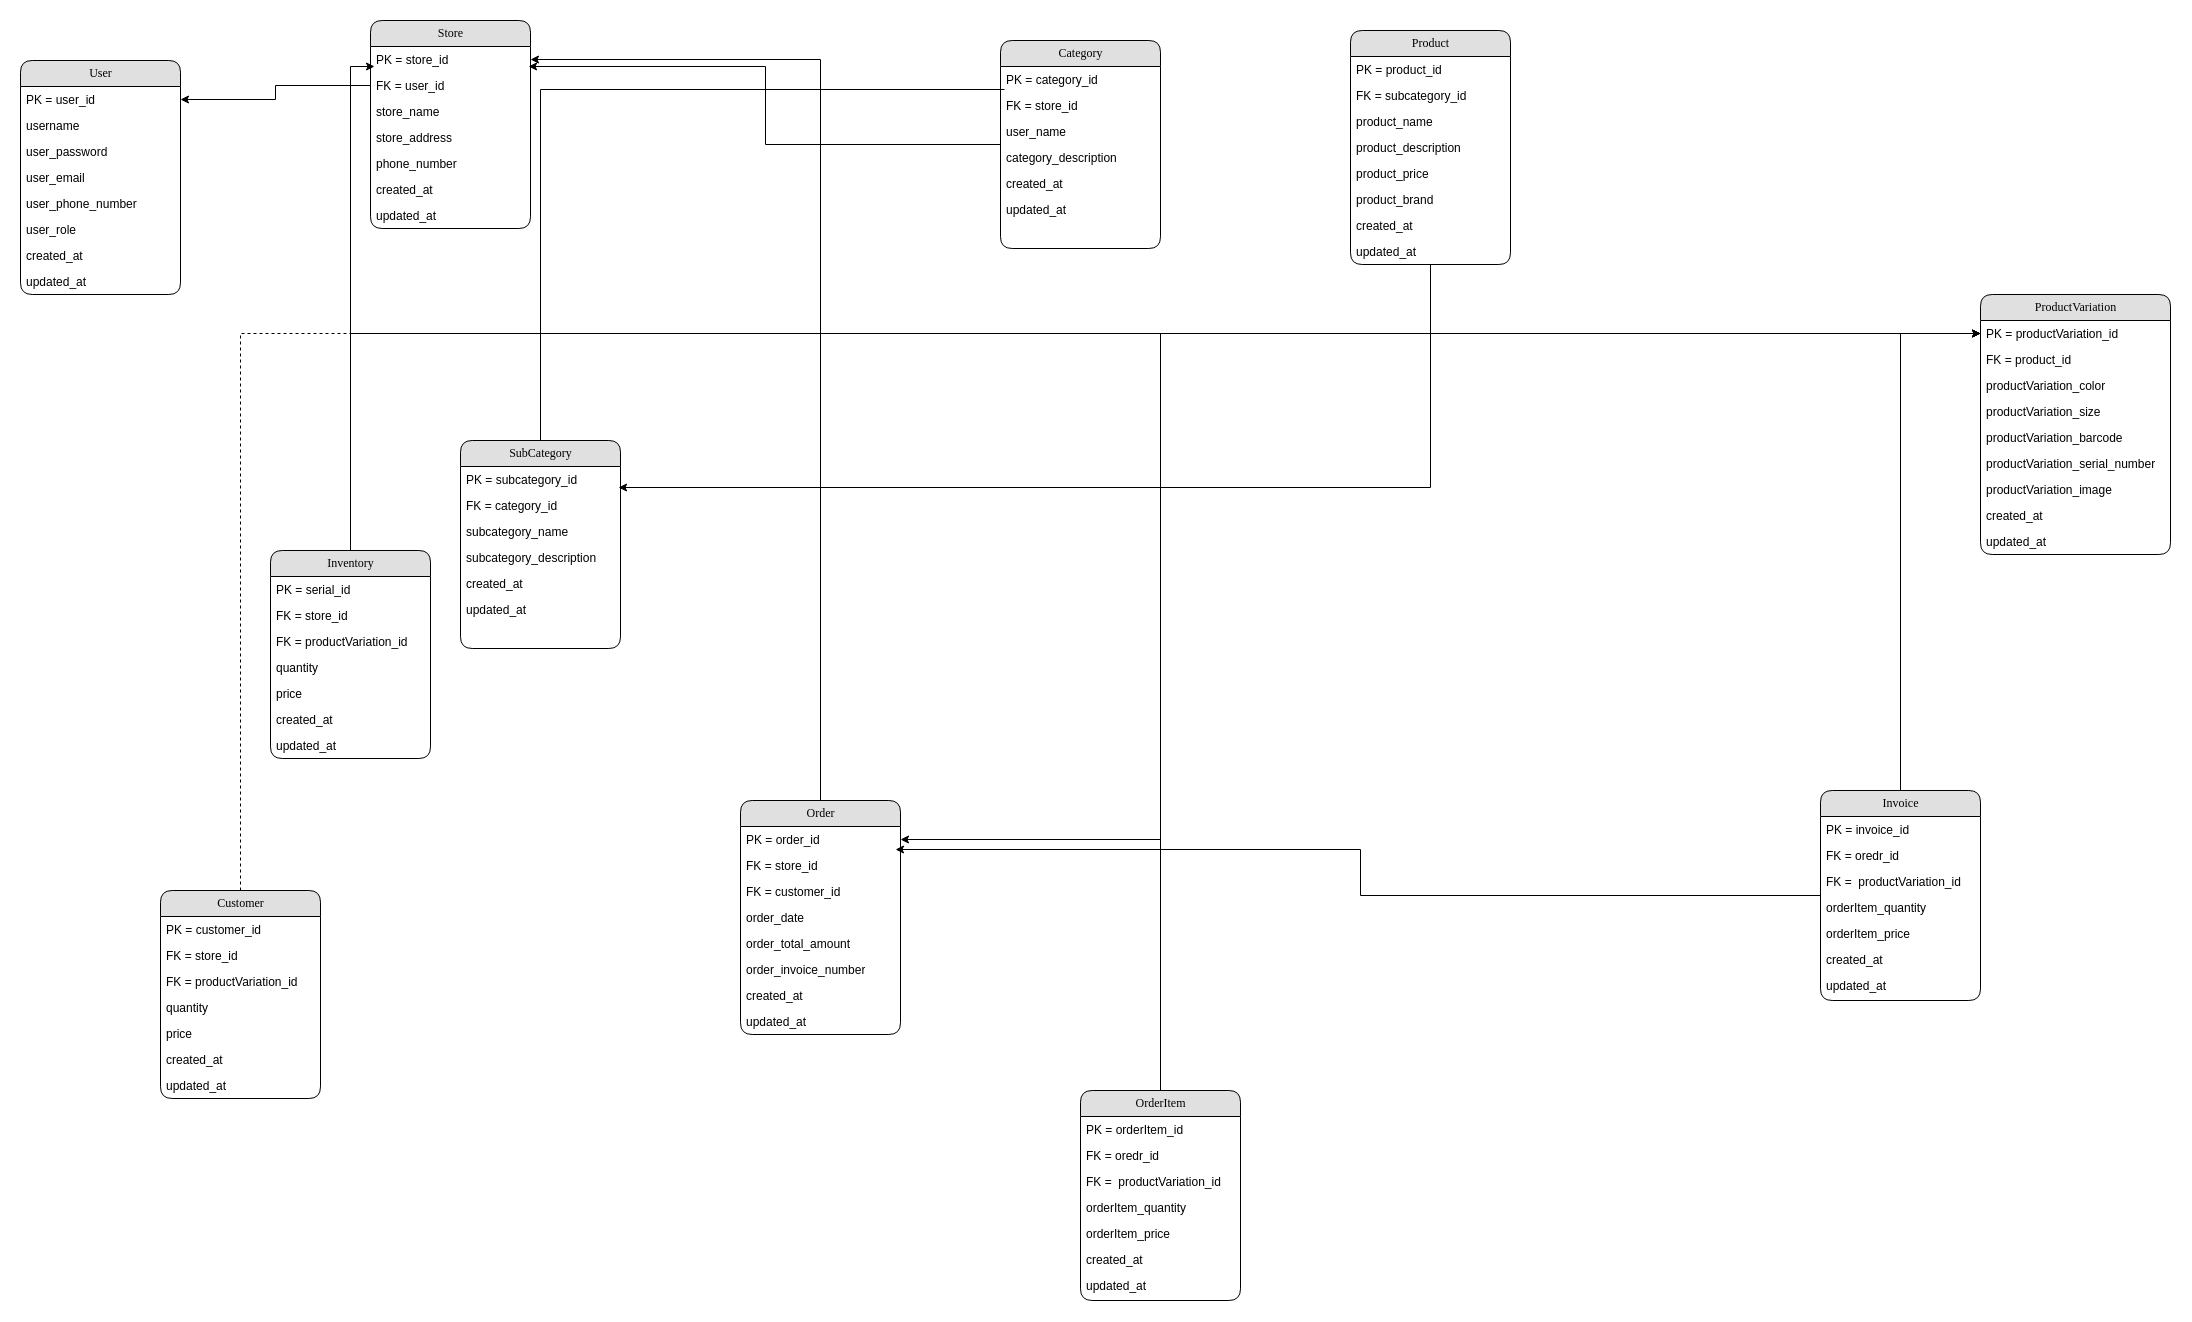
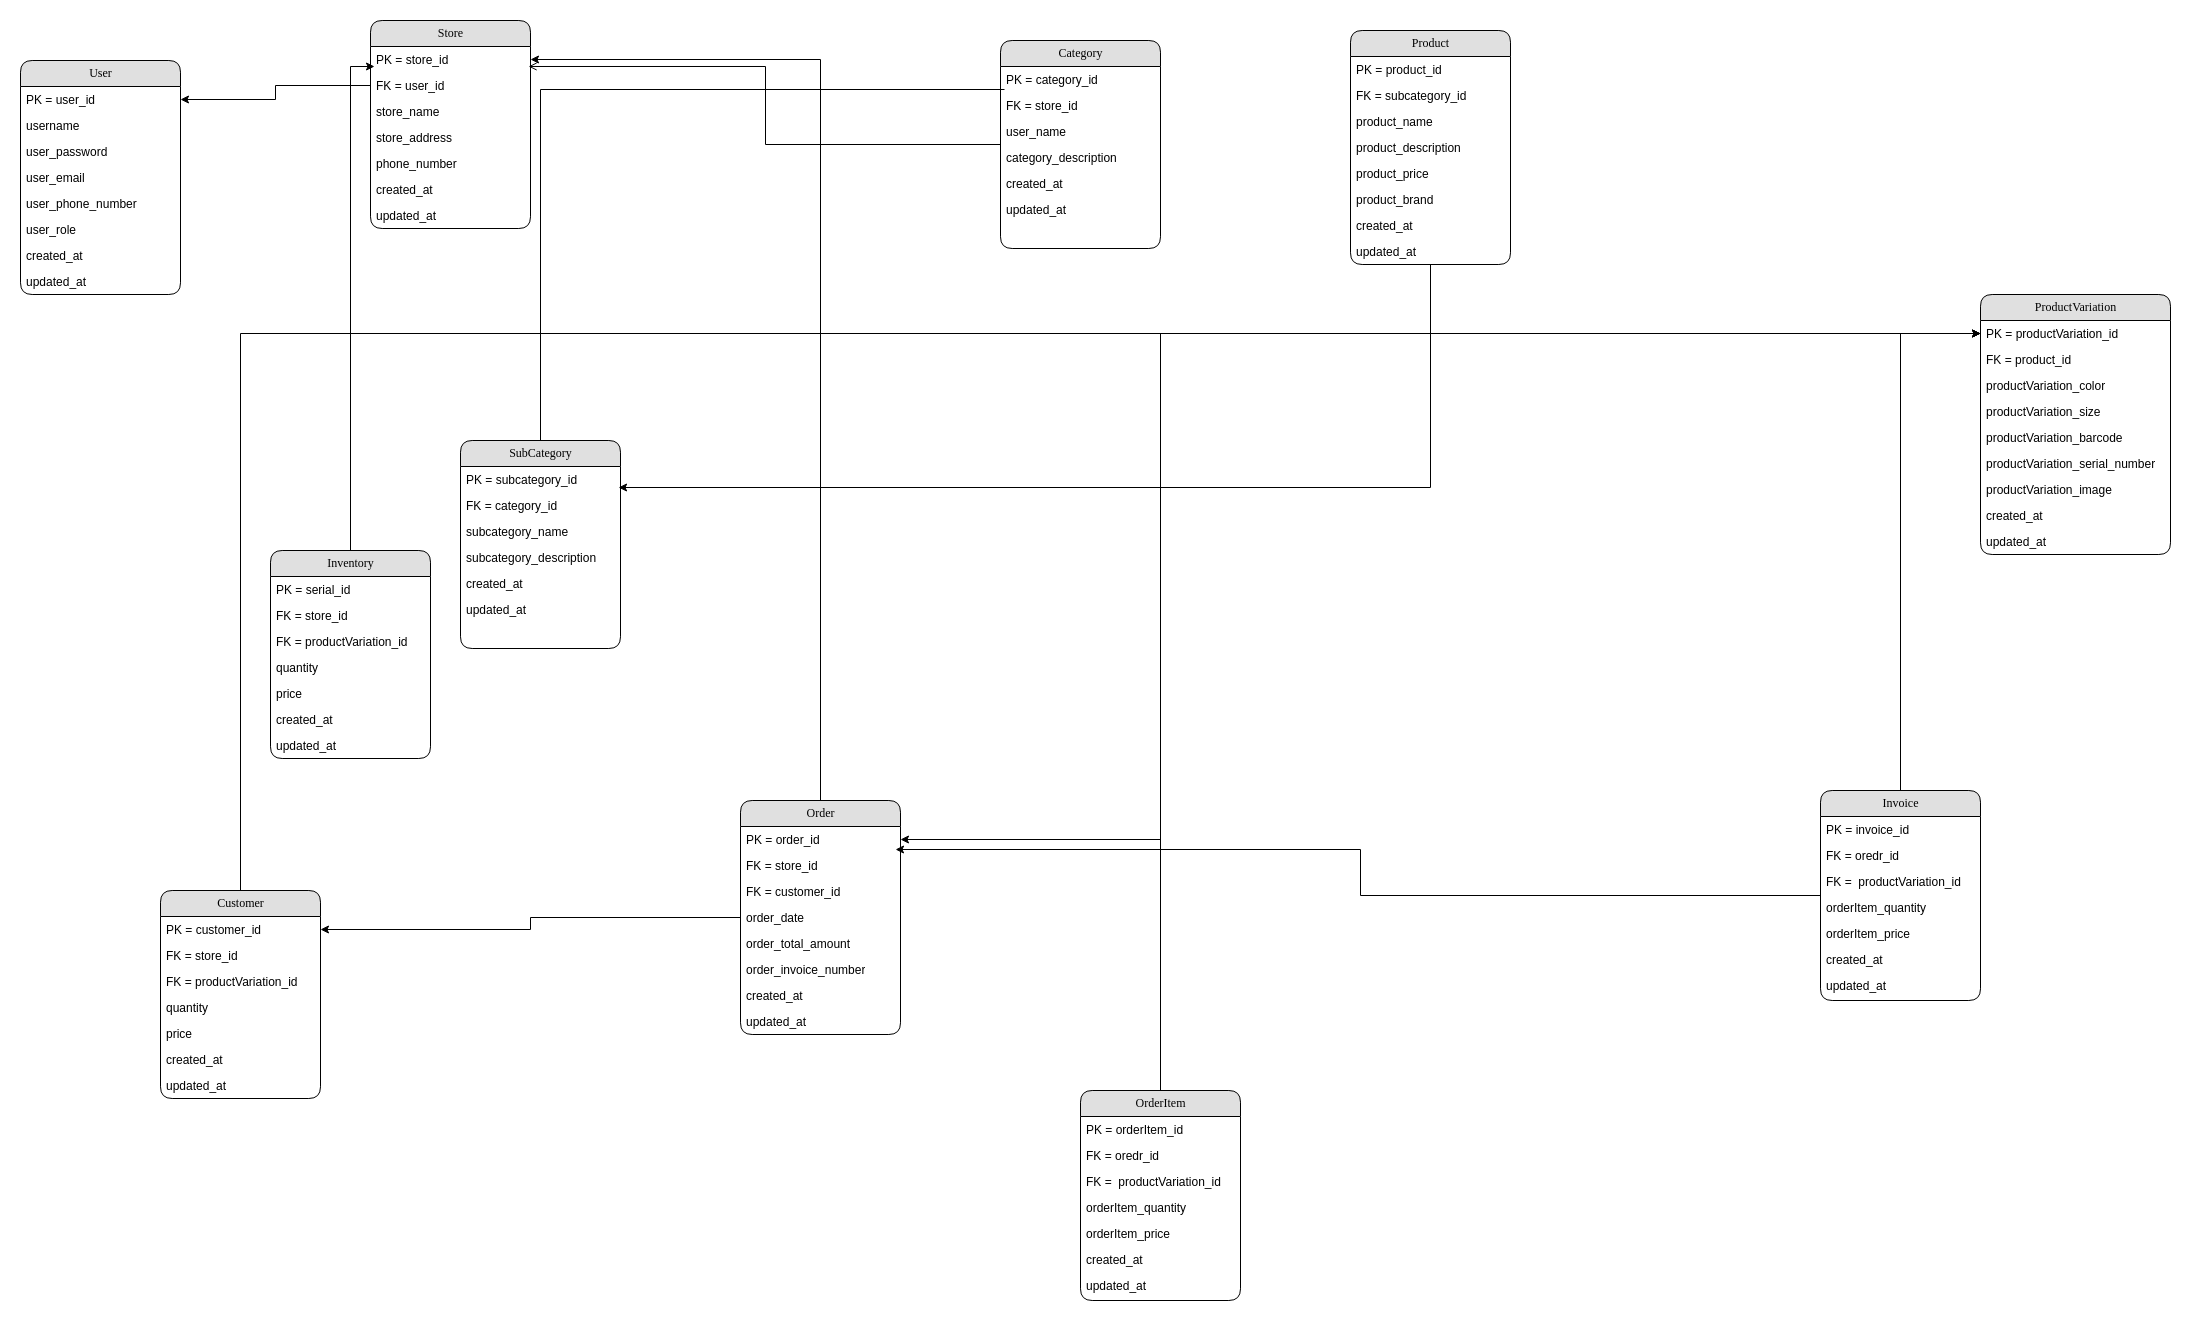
edge "Category" -> "PK = store_id": arrowhead classic -> open
edge "Customer" -> "PK = productVariation_id": style dashed -> solid
edge "Order" -> "PK = customer_id": added
